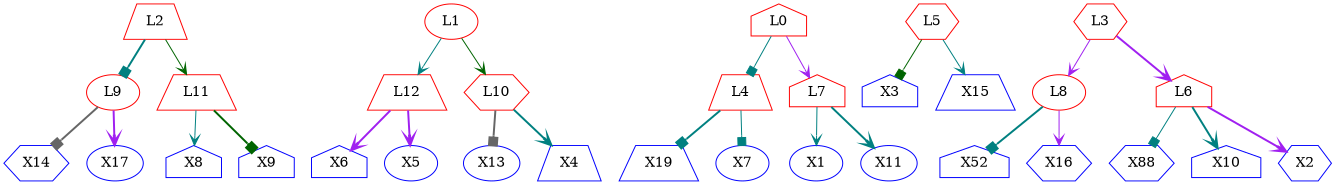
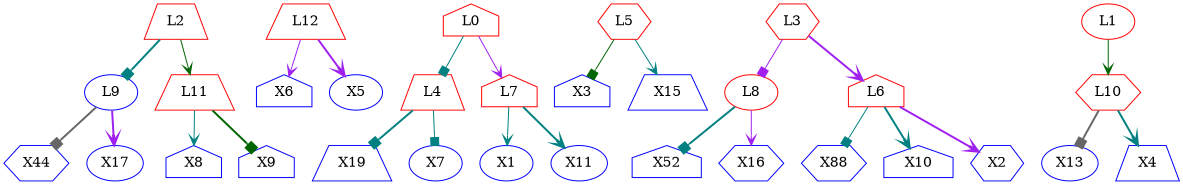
edge "L1" -> "L12": removed
edge "L3" -> "L8": arrowhead vee -> box
node "L9": color red -> blue
edge "L12" -> "X6": style bold -> solid
node "X14": label "X14" -> "X44"
